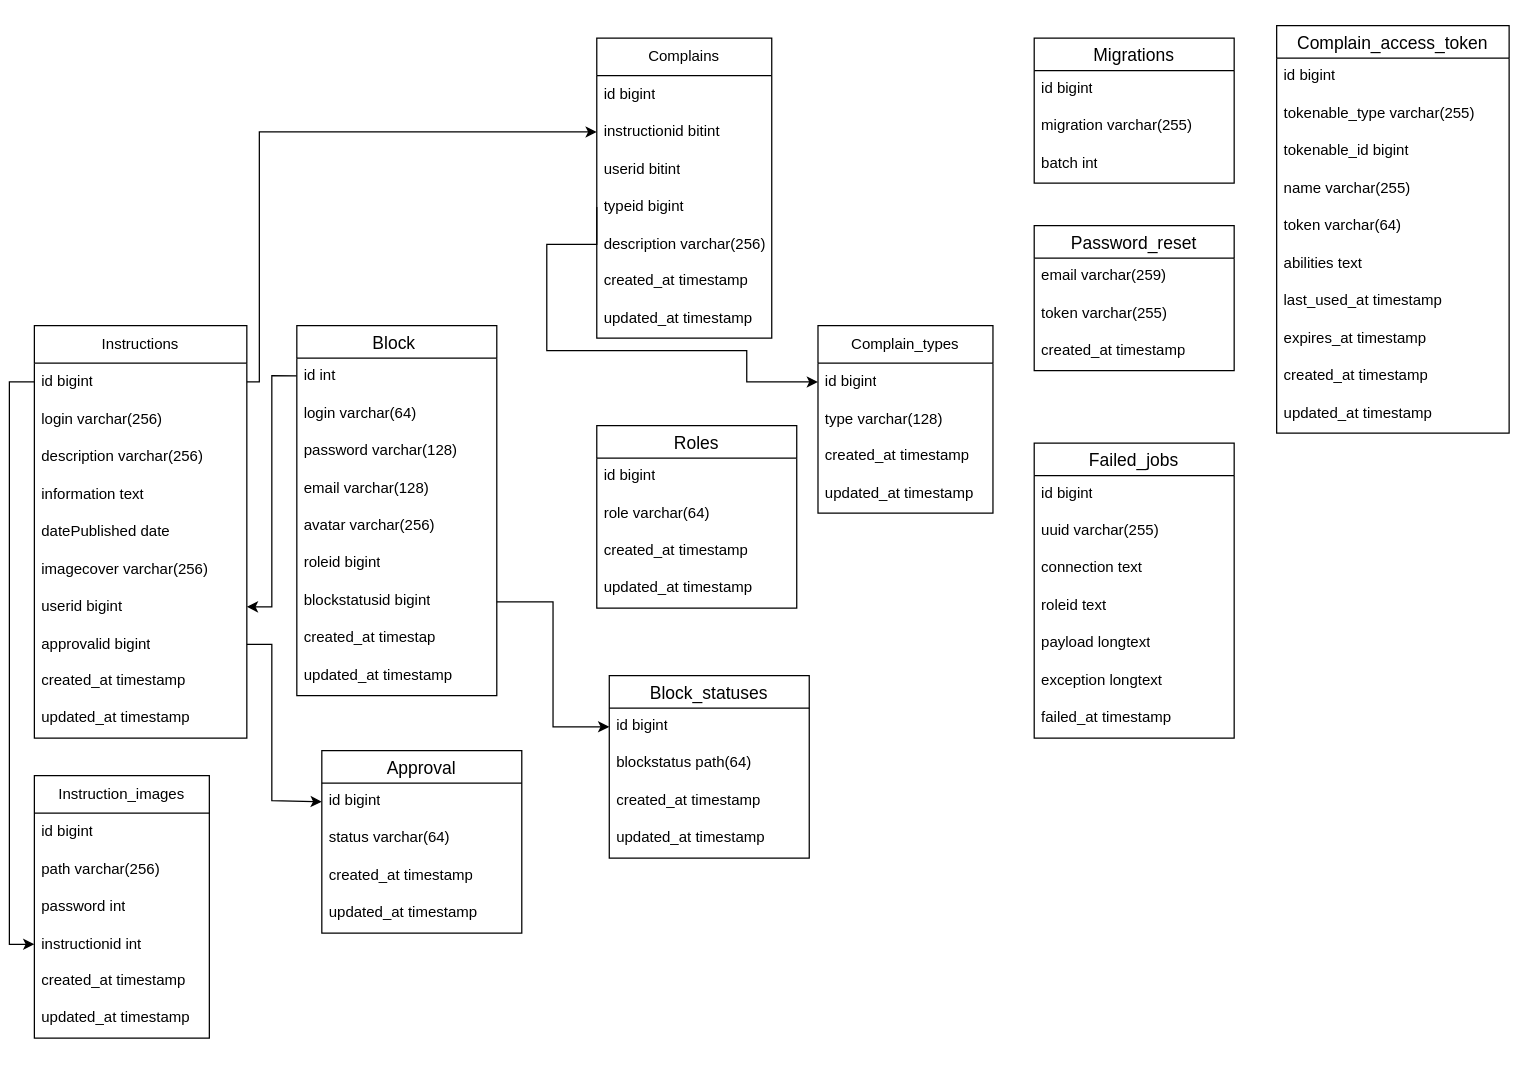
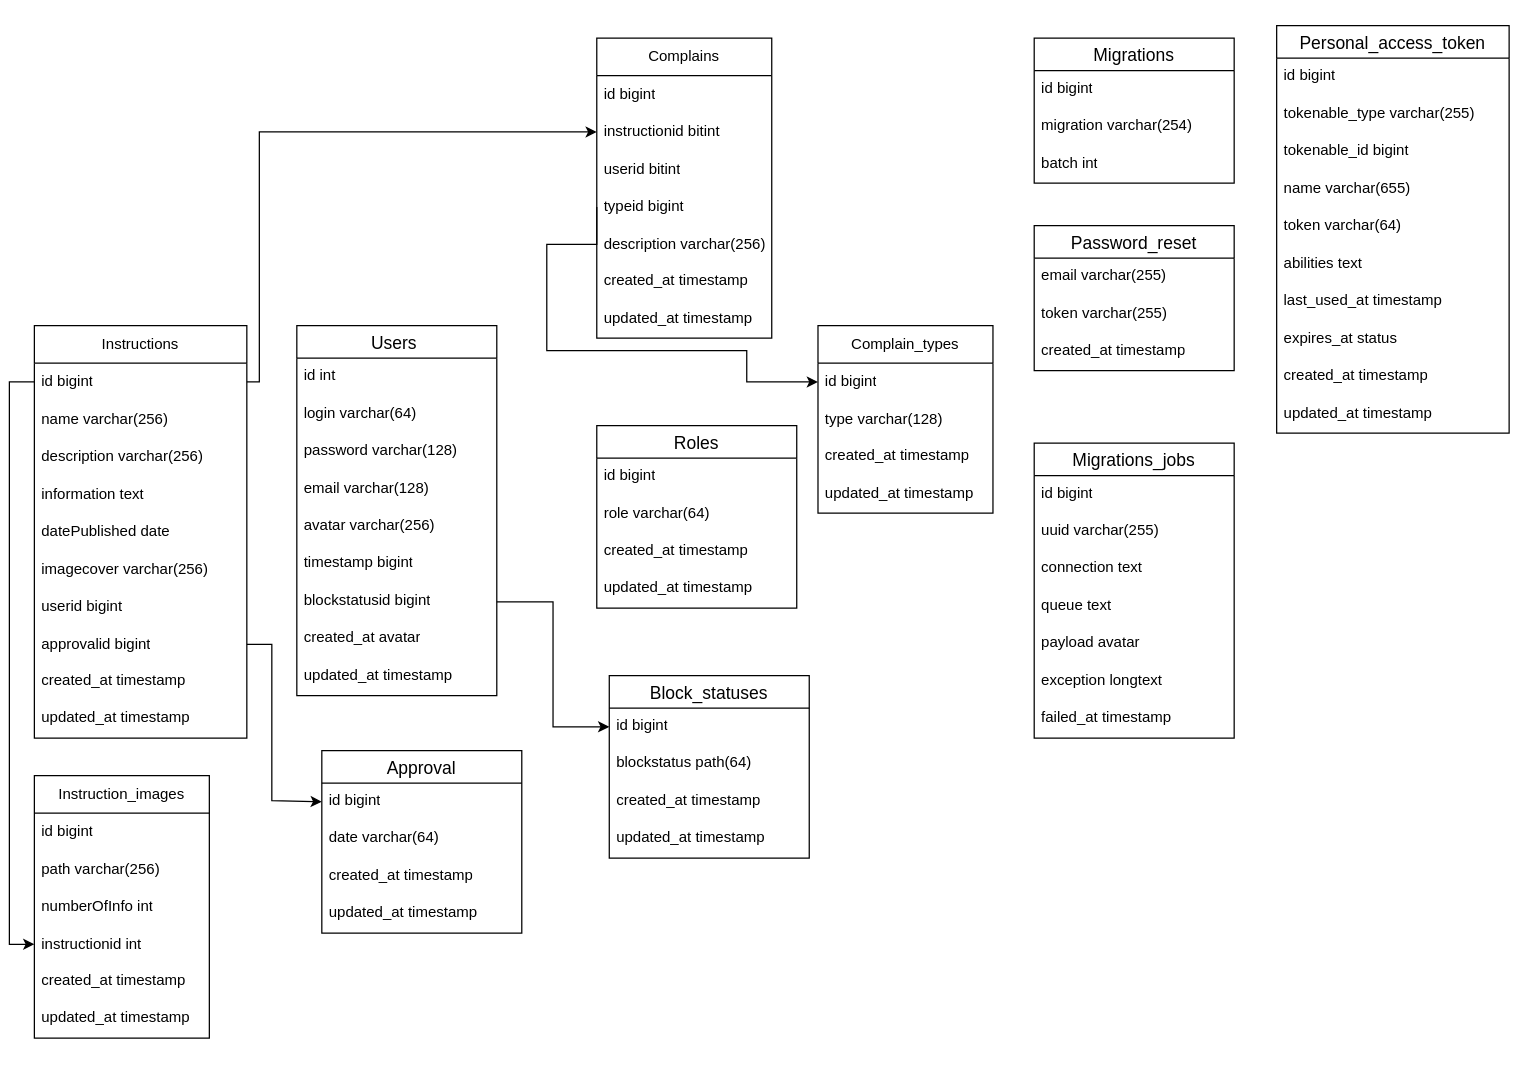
node "Complain_access_token": label "Complain_access_token" -> "Personal_access_token"
node "migration varchar(255)": label "migration varchar(255)" -> "migration varchar(254)"
node "name varchar(255)": label "name varchar(255)" -> "name varchar(655)"
node "email varchar(259)": label "email varchar(259)" -> "email varchar(255)"
node "expires_at timestamp": label "expires_at timestamp" -> "expires_at status"
node "Block": label "Block" -> "Users"
node "login varchar(256)": label "login varchar(256)" -> "name varchar(256)"
node "Failed_jobs": label "Failed_jobs" -> "Migrations_jobs"
edge "id int" -> "userid bigint": removed
node "roleid bigint": label "roleid bigint" -> "timestamp bigint"
node "roleid text": label "roleid text" -> "queue text"
node "created_at timestap": label "created_at timestap" -> "created_at avatar"
node "payload longtext": label "payload longtext" -> "payload avatar"
node "status varchar(64)": label "status varchar(64)" -> "date varchar(64)"
node "password int": label "password int" -> "numberOfInfo int"
